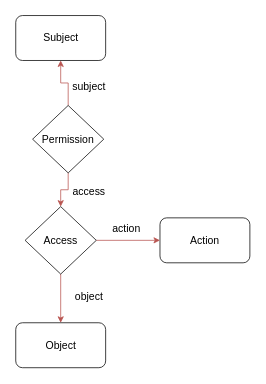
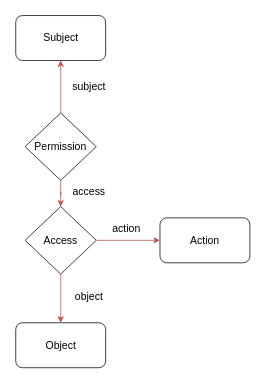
node "Permission": moved (68, 139) -> (61, 147)
